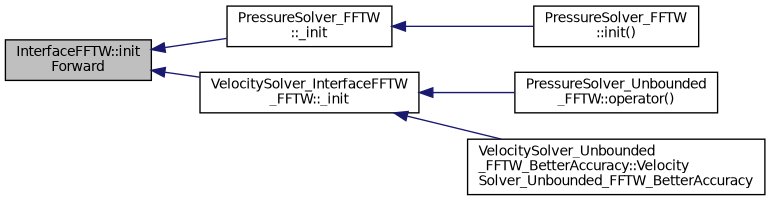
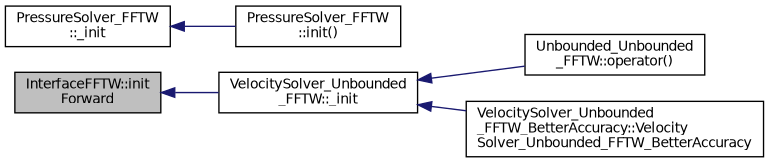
edge "PressureSolver_FFTW ::_init" -> "InterfaceFFTW::init Forward": removed
node "VelocitySolver_InterfaceFFTW _FFTW::_init": label "VelocitySolver_InterfaceFFTW _FFTW::_init" -> "VelocitySolver_Unbounded _FFTW::_init"
node "PressureSolver_Unbounded _FFTW::operator()": label "PressureSolver_Unbounded _FFTW::operator()" -> "Unbounded_Unbounded _FFTW::operator()"
